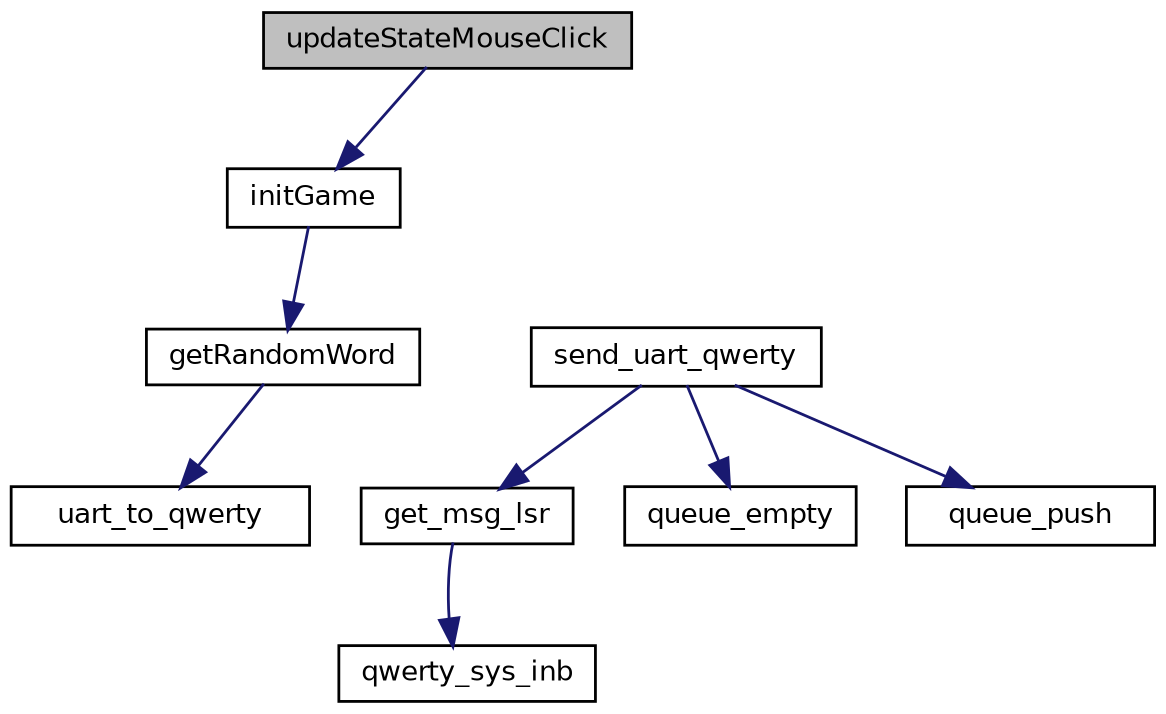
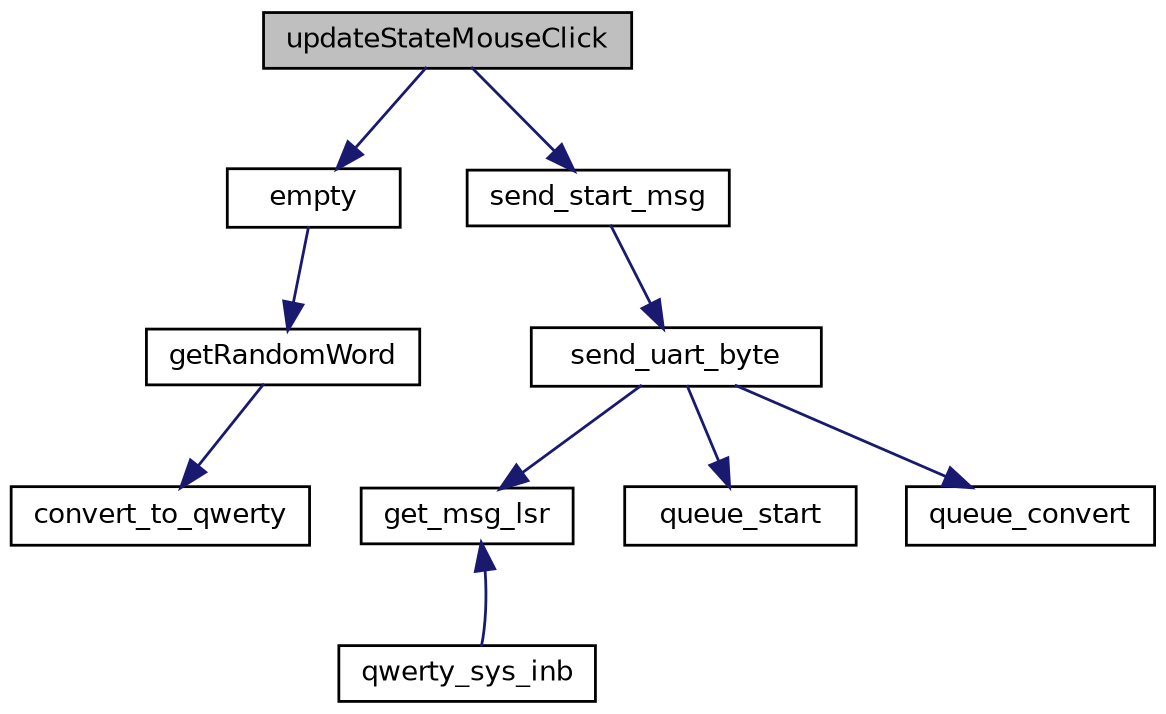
node "initGame": label "initGame" -> "empty"
node "send_start_msg": added
node "send_uart_qwerty": label "send_uart_qwerty" -> "send_uart_byte"
node "uart_to_qwerty": label "uart_to_qwerty" -> "convert_to_qwerty"
node "queue_empty": label "queue_empty" -> "queue_start"
node "queue_push": label "queue_push" -> "queue_convert"
edge "get_msg_lsr" -> "qwerty_sys_inb": reversed
